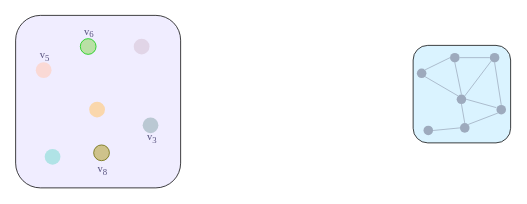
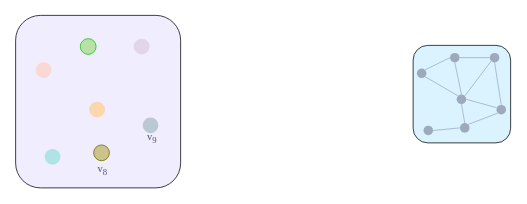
node "v6": removed
node "v5": removed
node "v3": label "v3" -> "v9"
